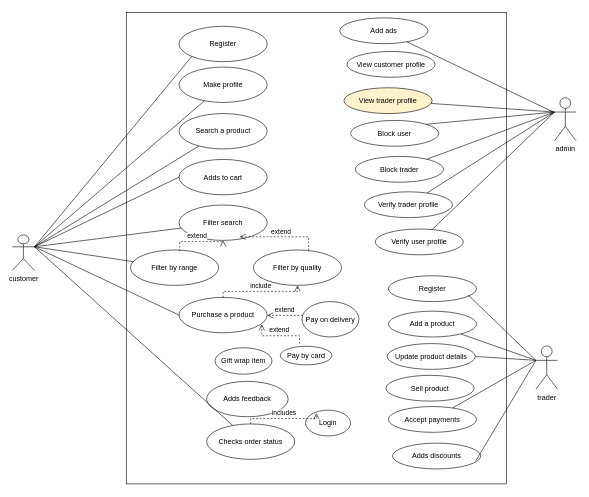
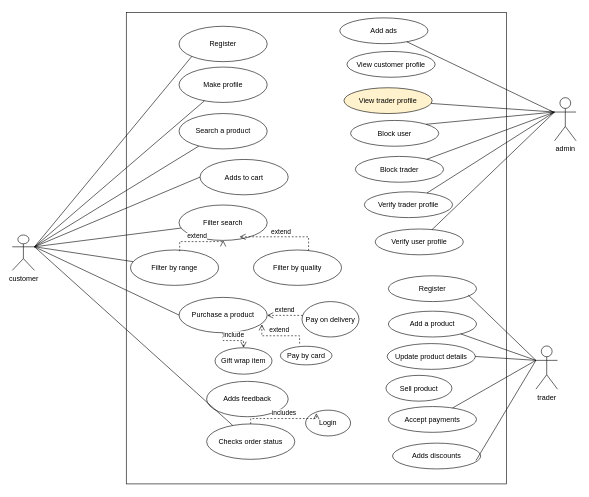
node "Adds to cart": moved (223, 177) -> (244, 177)
edge "Purchase a product" -> "Filter by quality": now "Purchase a product" -> "Gift wrap item"
node "Sell product": size 88x26 -> 66x26
